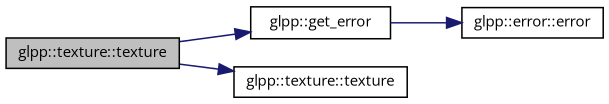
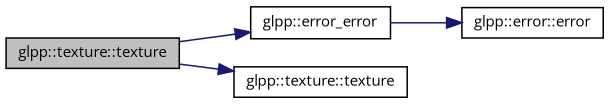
node "glpp::get_error": label "glpp::get_error" -> "glpp::error_error"
